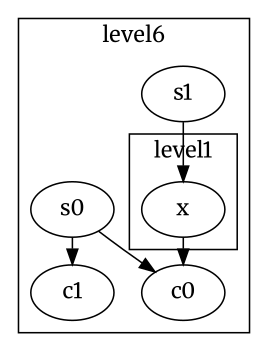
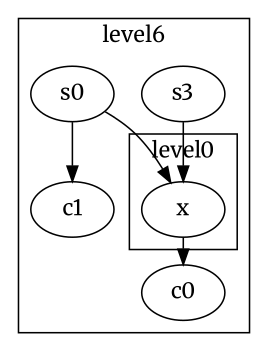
node "s1": label "s1" -> "s3"
cluster "level1": label "level1" -> "level0"
edge "s0" -> "c0": now "s0" -> "x"
